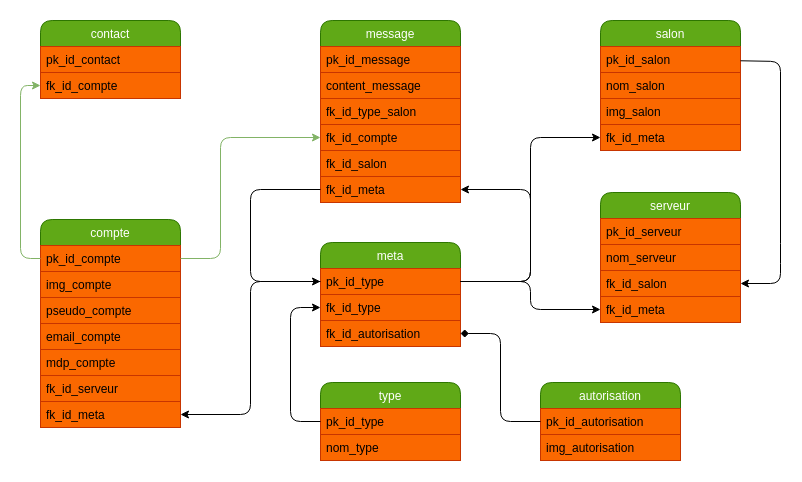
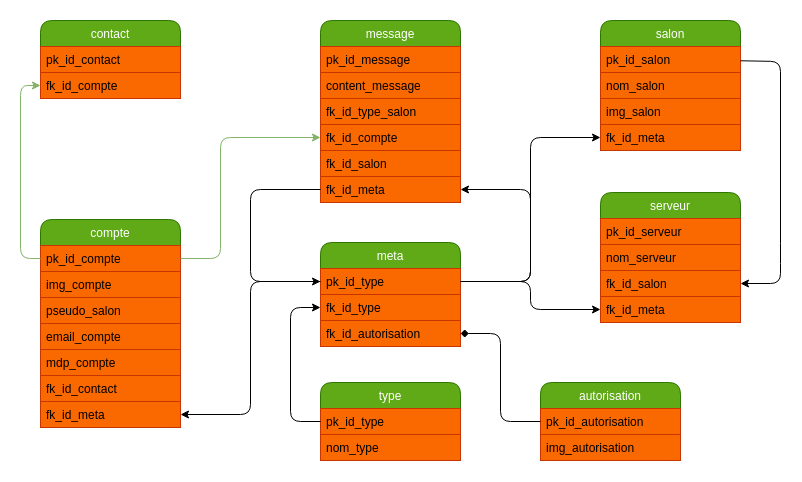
node "pseudo_compte": label "pseudo_compte" -> "pseudo_salon"
node "fk_id_serveur": label "fk_id_serveur" -> "fk_id_contact"
